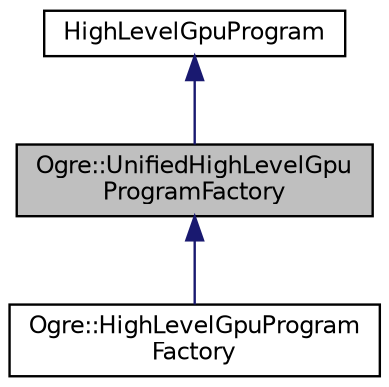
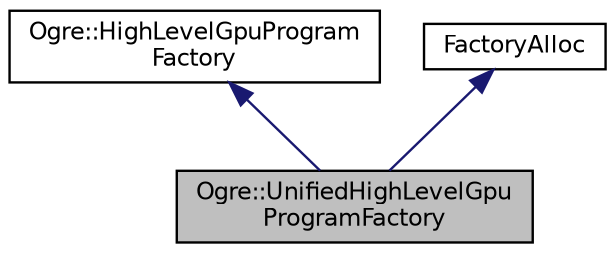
node "HighLevelGpuProgram": label "HighLevelGpuProgram" -> "FactoryAlloc"
edge "Ogre::HighLevelGpuProgram Factory" -> "Ogre::UnifiedHighLevelGpu ProgramFactory": reversed
